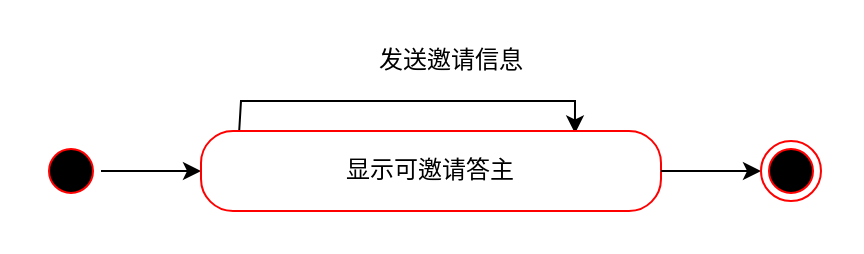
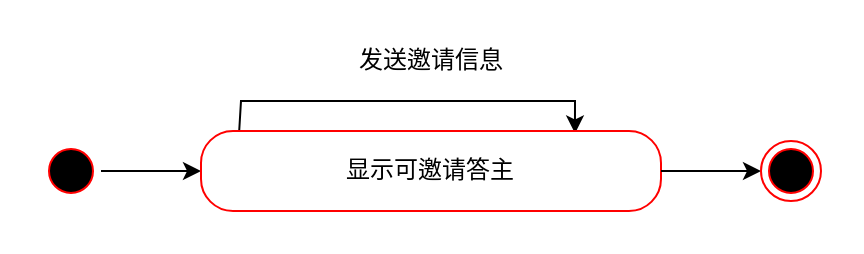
node "发送邀请信息": moved (451, 61) -> (431, 61)
